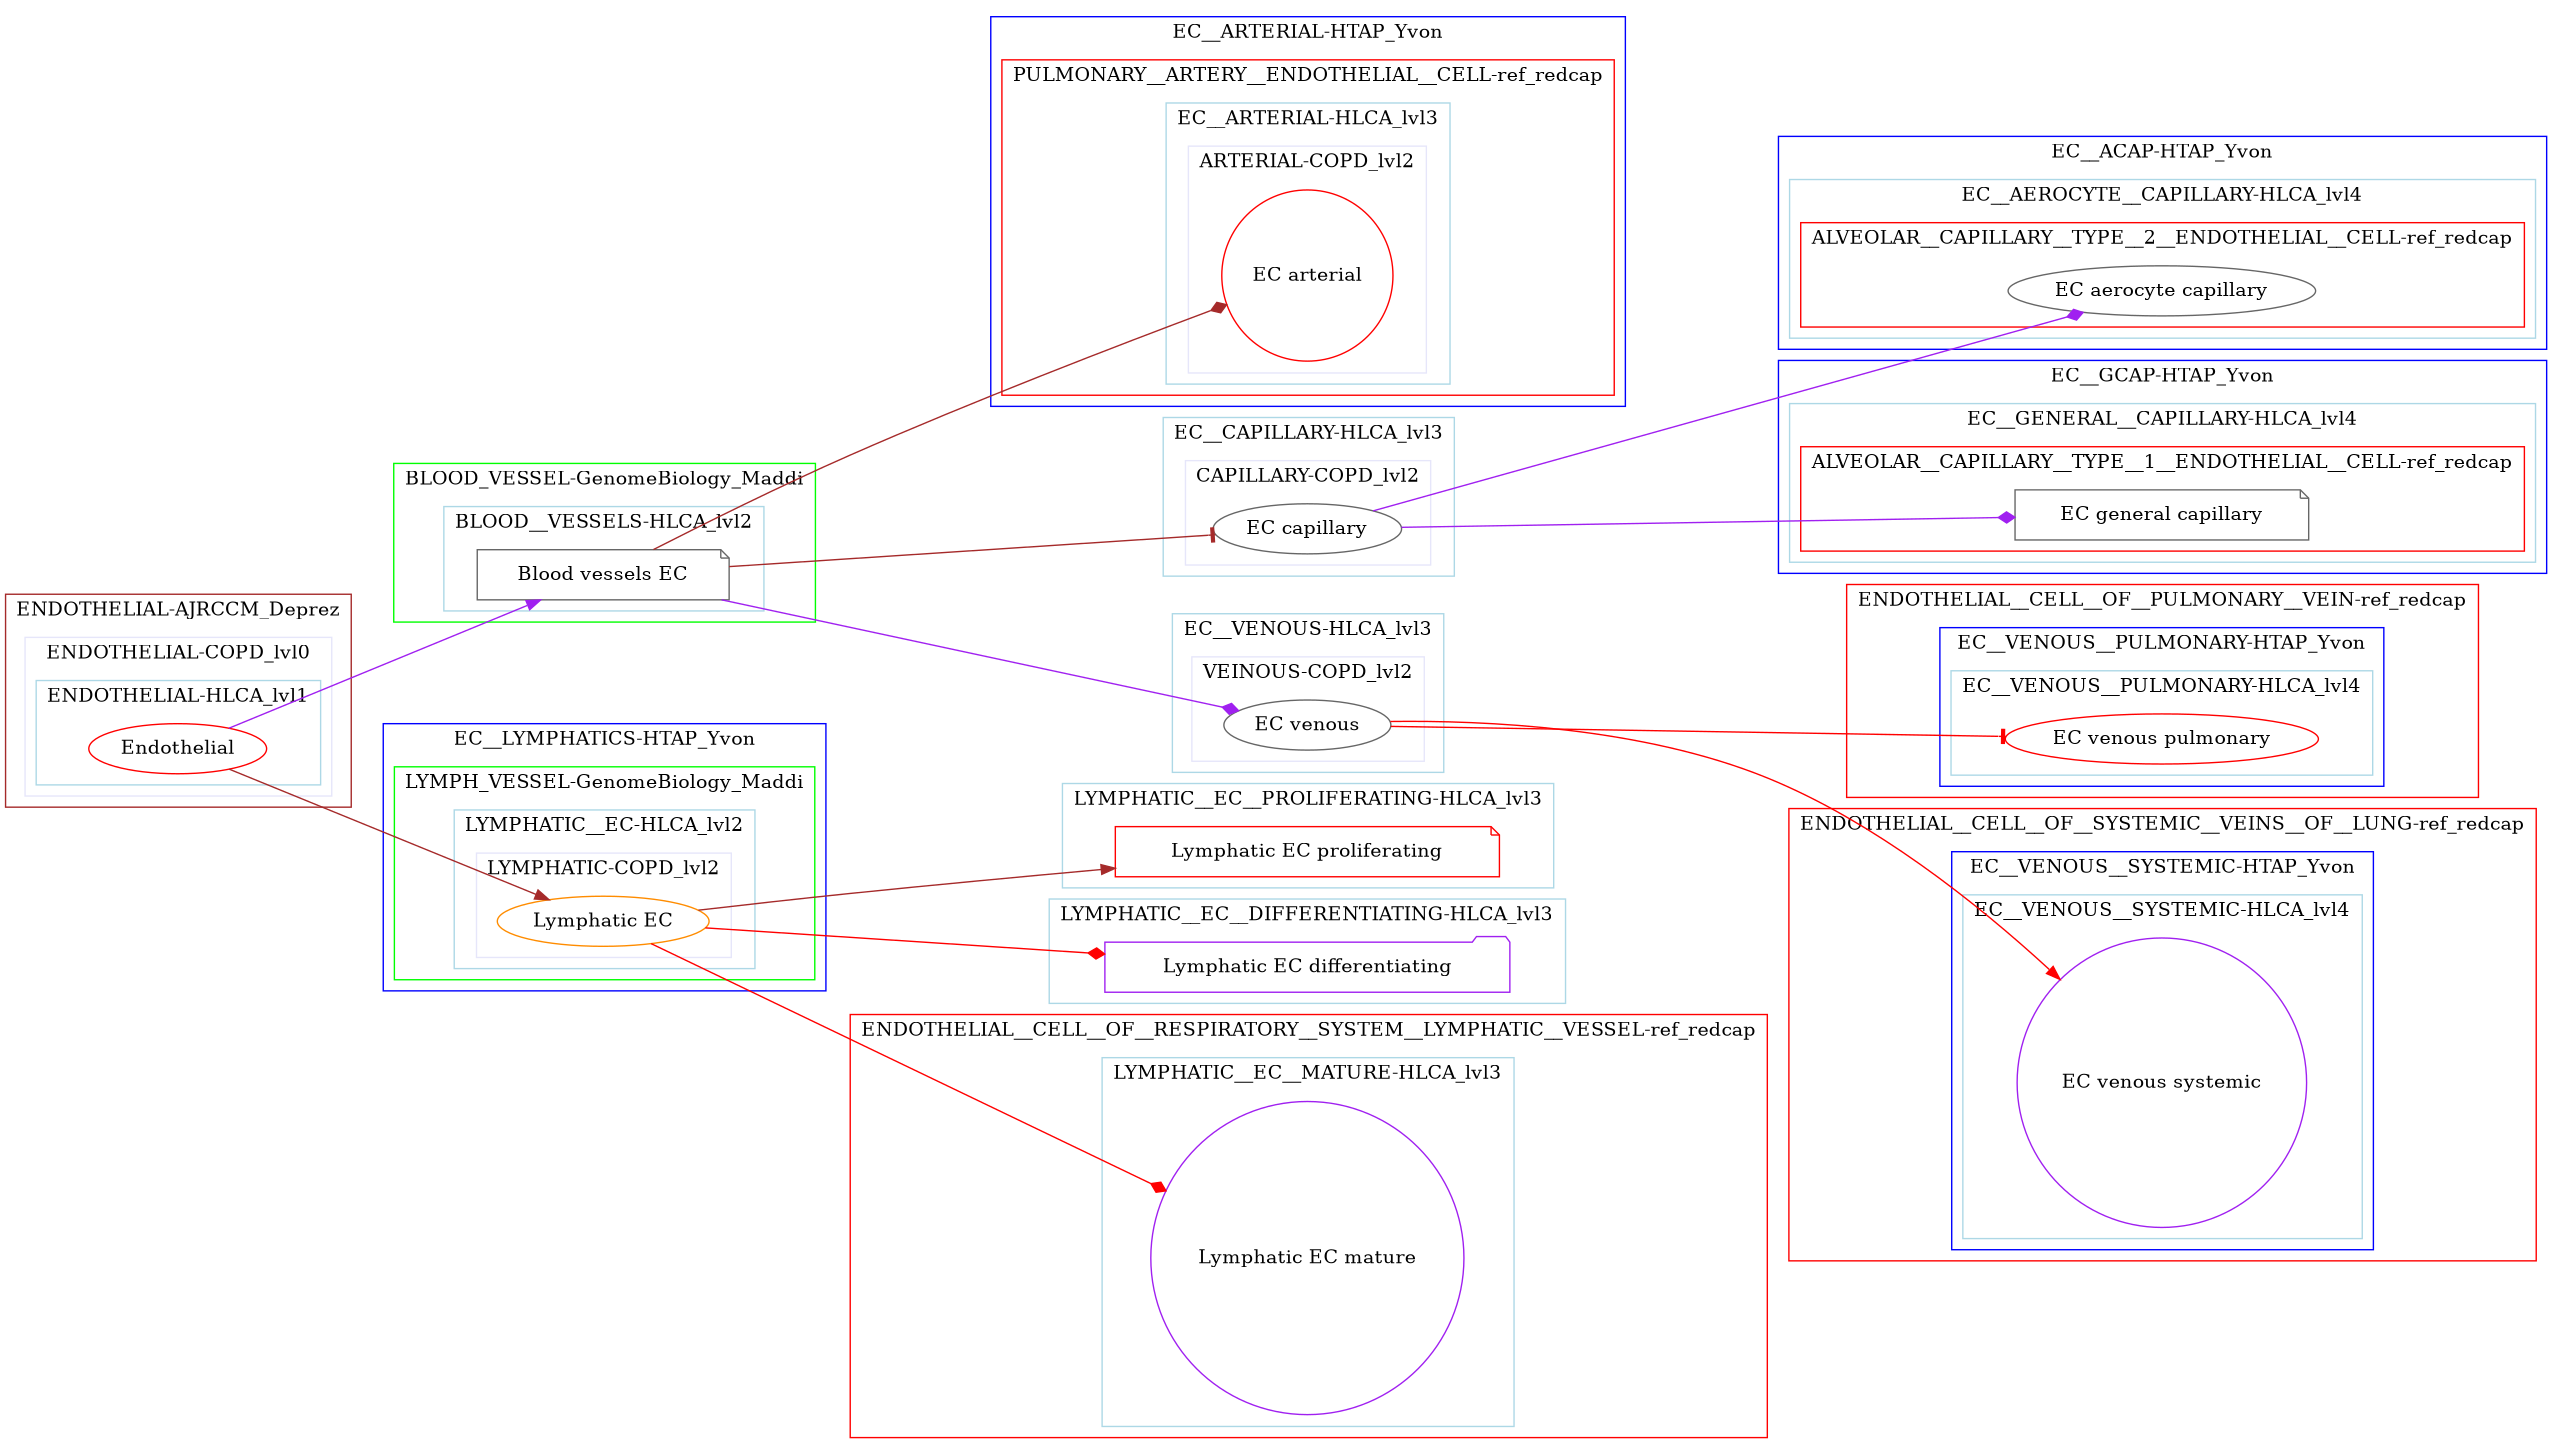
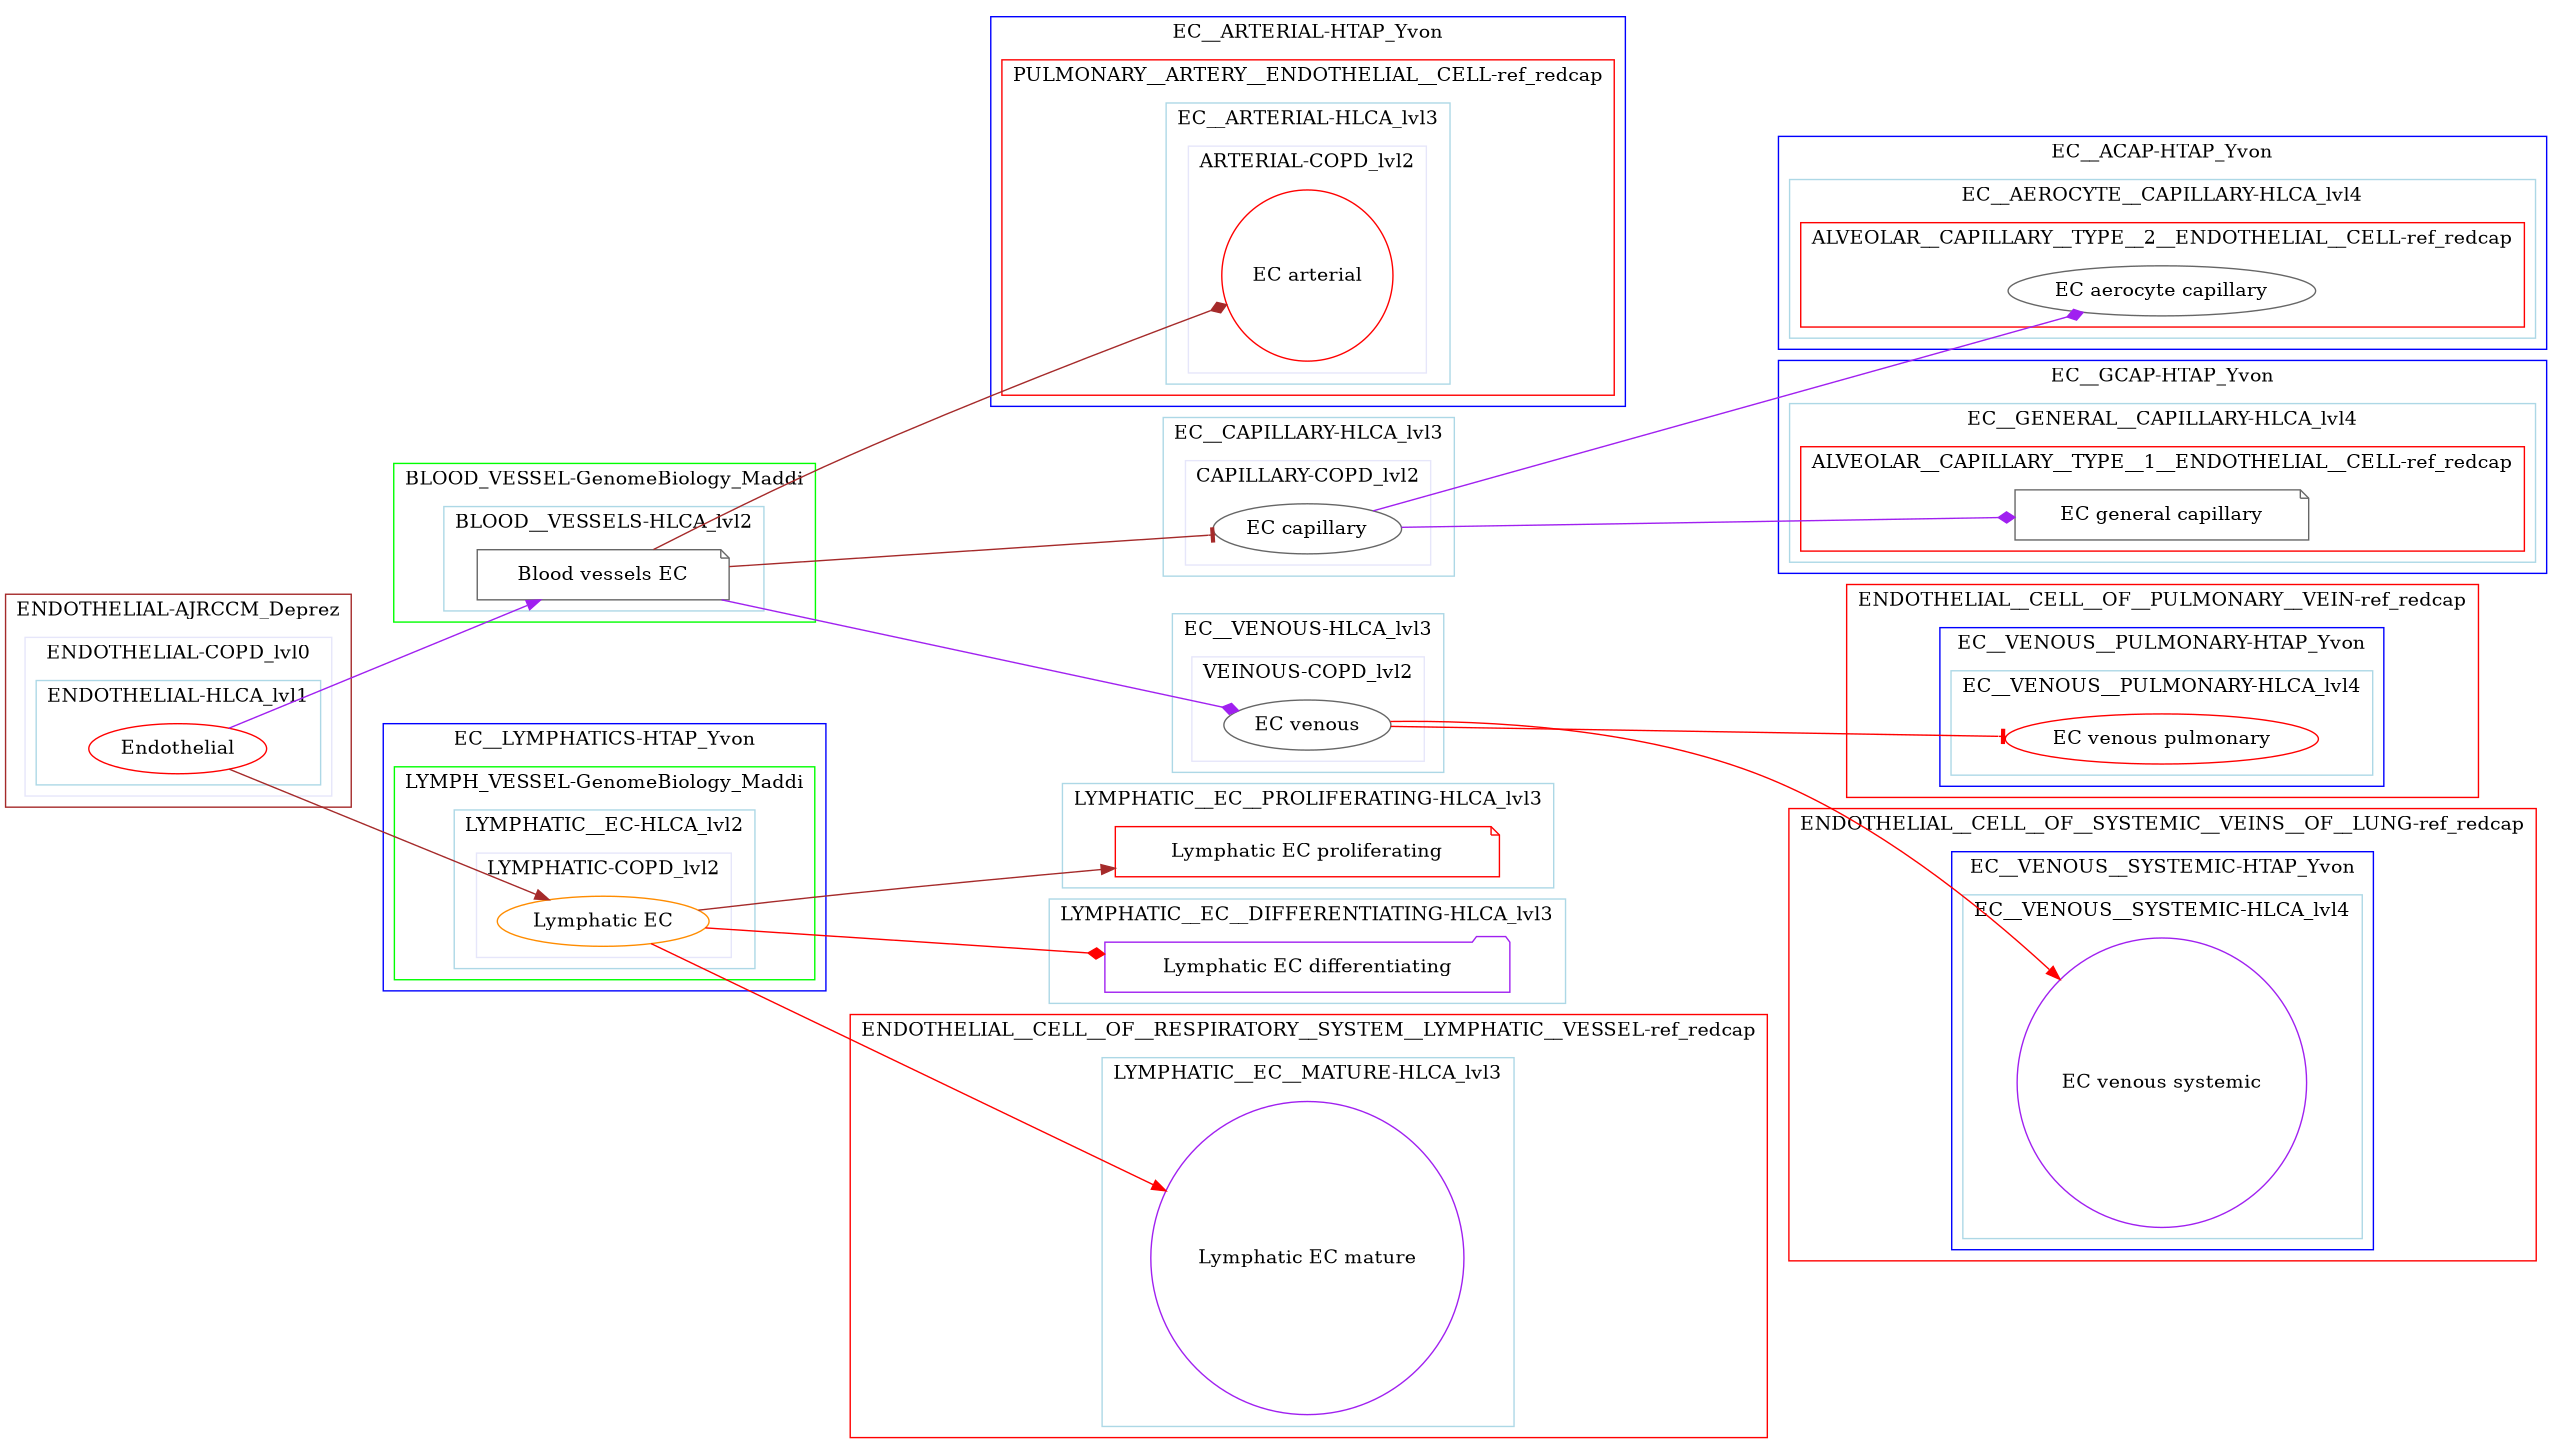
edge "Lymphatic EC" -> "Lymphatic EC mature": arrowhead diamond -> normal
